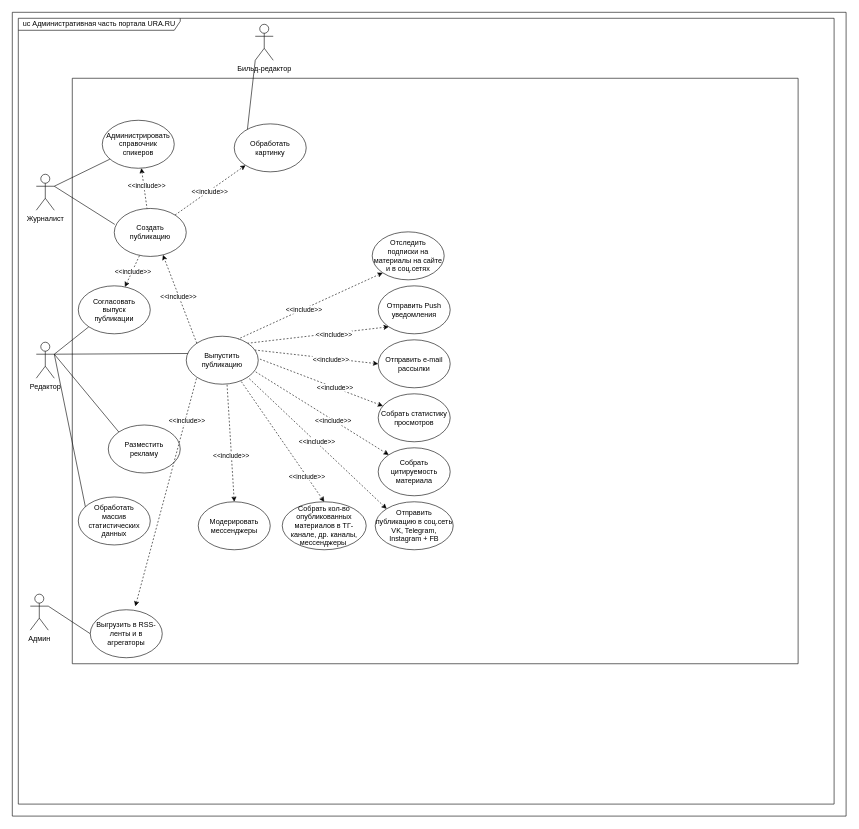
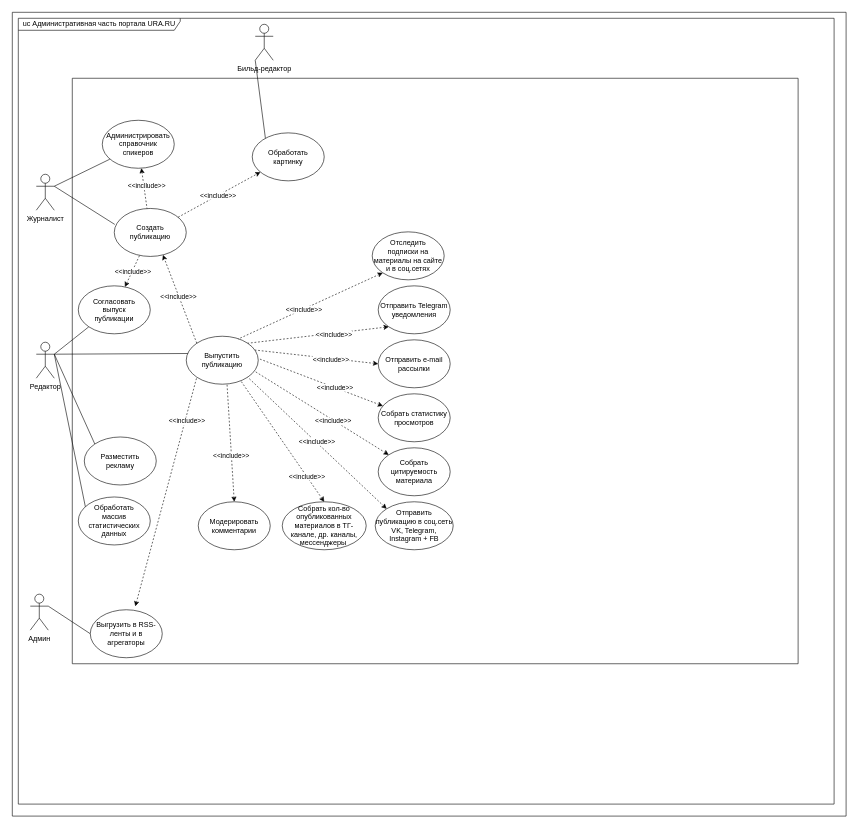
node "Обработать картинку": moved (270, 148) -> (288, 157)
node "Отправить Push уведомления": label "Отправить Push уведомления" -> "Отправить Telegram уведомления"
node "Разместить рекламу": moved (144, 449) -> (120, 461)
node "Модерировать мессенджеры": label "Модерировать мессенджеры" -> "Модерировать комментарии"
